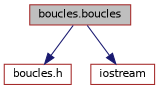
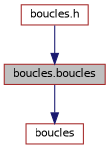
edge "boucles.boucles" -> "boucles.h": reversed
node "iostream": label "iostream" -> "boucles"
